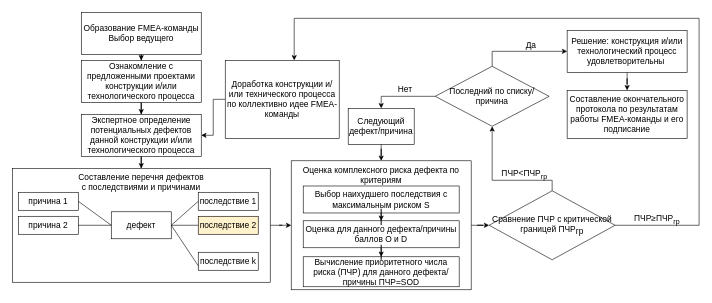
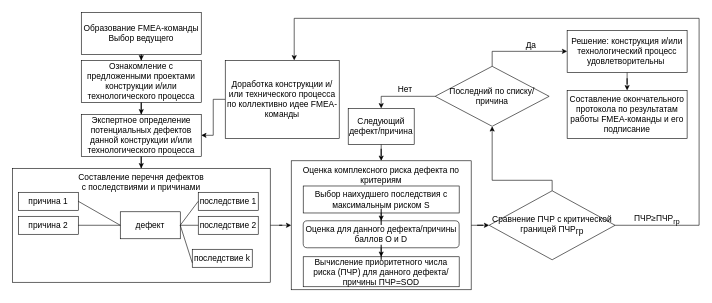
node "ПЧР<ПЧРгр": removed
node "дефект": moved (141, 225) -> (150, 225)
node "последствие 2": fillcolor #fff2cc -> #ffffff
node "Оценка для данного дефекта/причины баллов O и D": shape rectangle -> rounded rectangle
node "последствие k": moved (228, 261) -> (222, 258)
